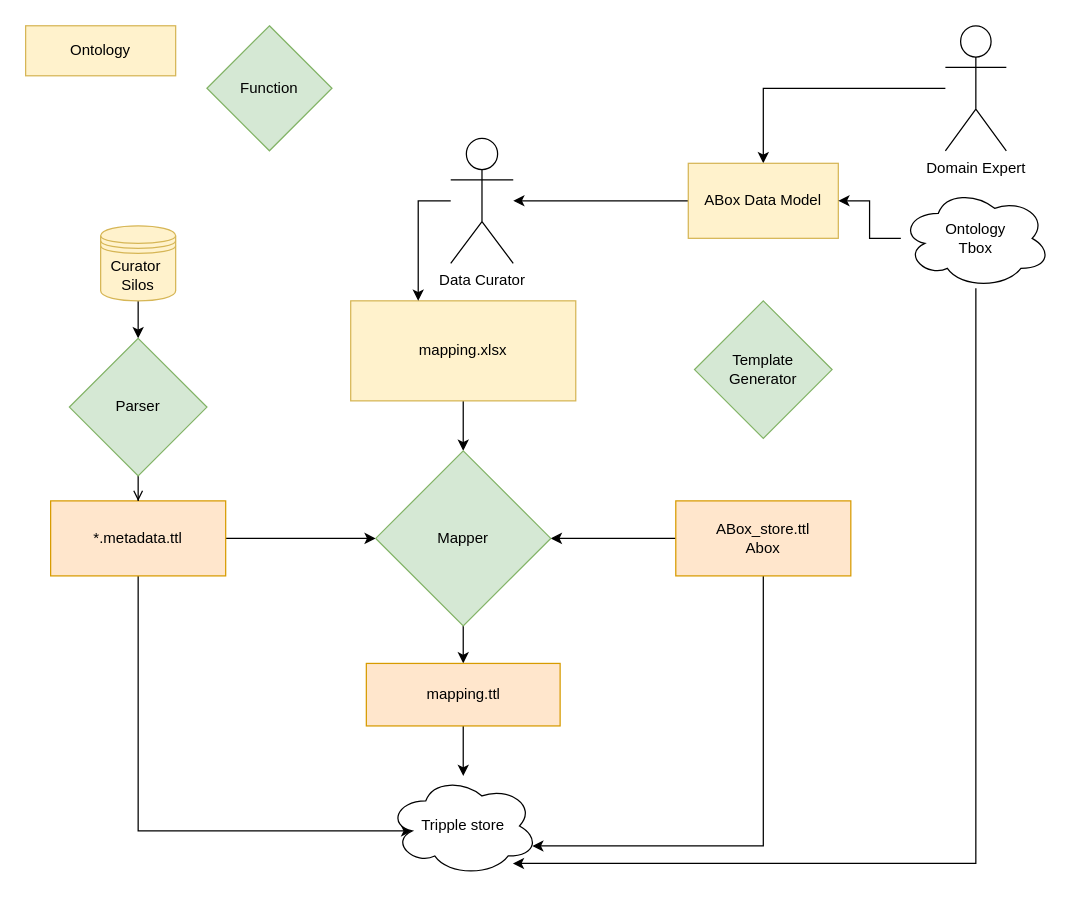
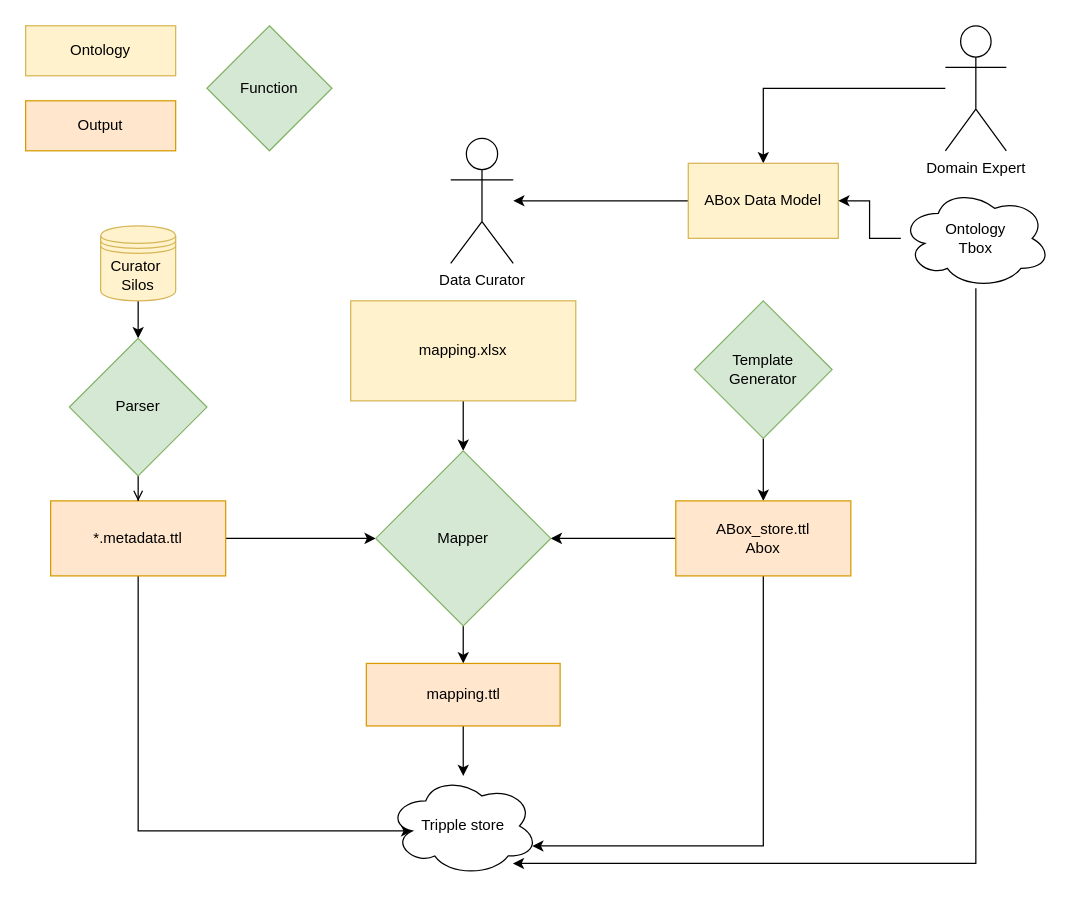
node "Output": added
edge "Data Curator" -> "mapping.xlsx": removed
edge "Template Generator" -> "ABox_store.ttl Abox": added
